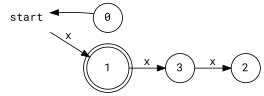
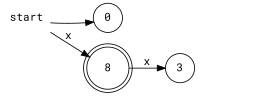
edge "0" -> "start": reversed
node "1": label "1" -> "8"
node "2": removed
